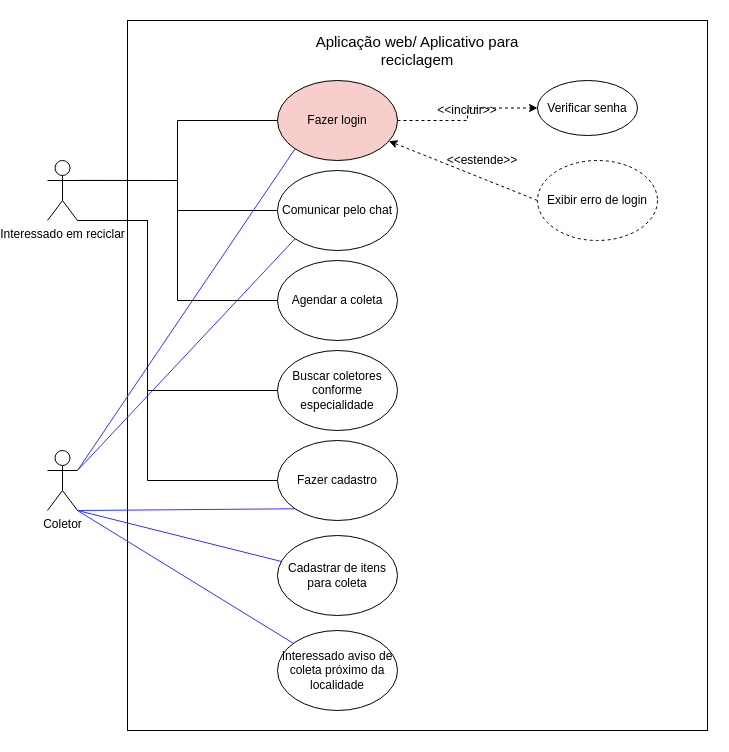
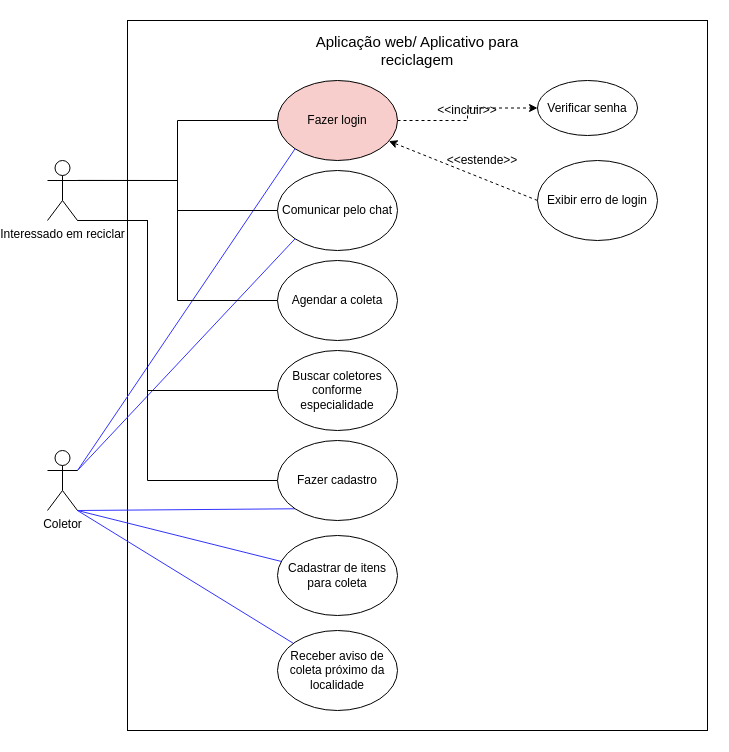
node "Exibir erro de login": style dashed -> solid
node "Interessado aviso de coleta próximo da localidade": label "Interessado aviso de coleta próximo da localidade" -> "Receber aviso de coleta próximo da localidade"
